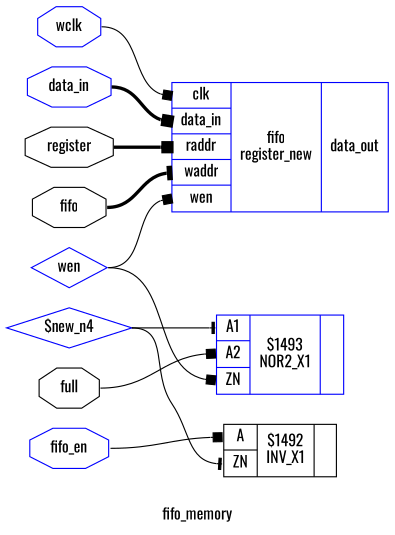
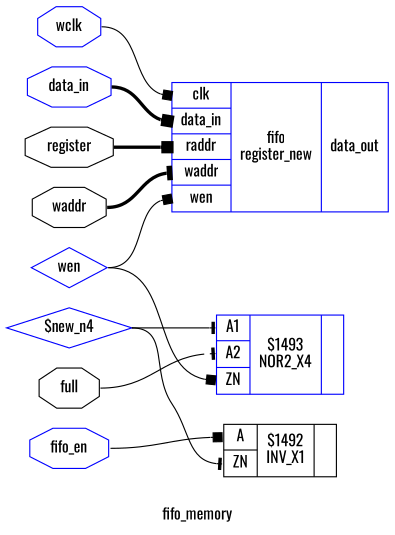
node "fifo": label "fifo" -> "waddr"
node "A1": text "NOR2_X1" -> "NOR2_X4"
edge "full" -> "A1": arrowhead box -> tee
